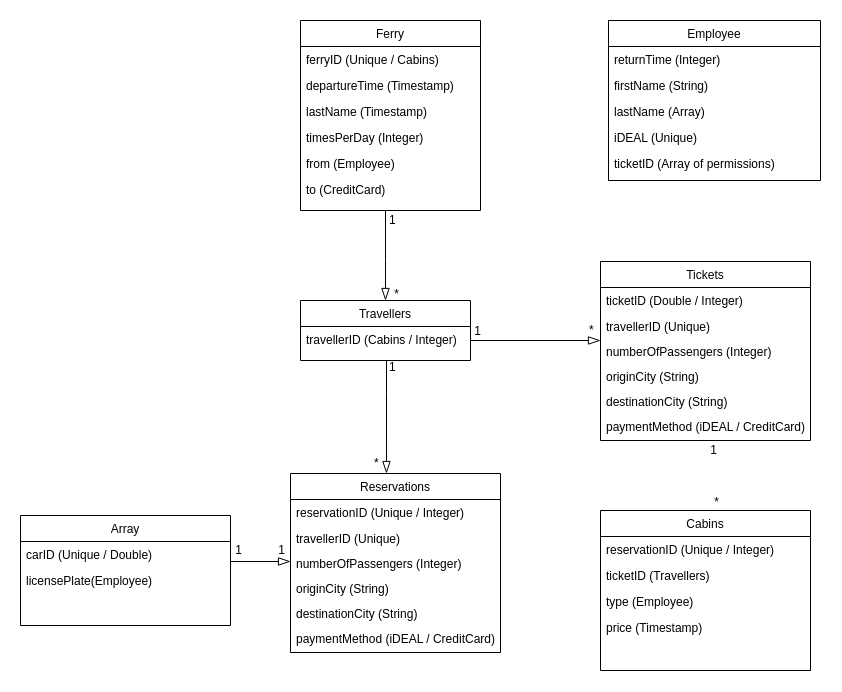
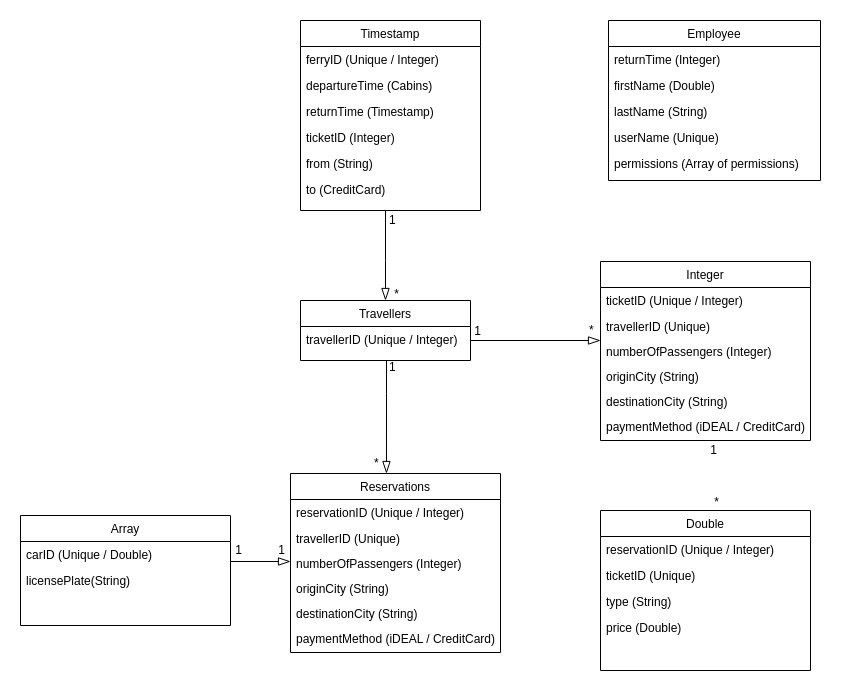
node "Ferry": label "Ferry" -> "Timestamp"
node "ferryID (Unique / Cabins)": label "ferryID (Unique / Cabins)" -> "ferryID (Unique / Integer)"
node "departureTime (Timestamp)": label "departureTime (Timestamp)" -> "departureTime (Cabins)"
node "firstName (String)": label "firstName (String)" -> "firstName (Double)"
node "lastName (Timestamp)": label "lastName (Timestamp)" -> "returnTime (Timestamp)"
node "lastName (Array)": label "lastName (Array)" -> "lastName (String)"
node "timesPerDay (Integer)": label "timesPerDay (Integer)" -> "ticketID (Integer)"
node "iDEAL (Unique)": label "iDEAL (Unique)" -> "userName (Unique)"
node "from (Employee)": label "from (Employee)" -> "from (String)"
node "ticketID (Array of permissions)": label "ticketID (Array of permissions)" -> "permissions (Array of permissions)"
node "Tickets": label "Tickets" -> "Integer"
node "ticketID (Double / Integer)": label "ticketID (Double / Integer)" -> "ticketID (Unique / Integer)"
node "travellerID (Cabins / Integer)": label "travellerID (Cabins / Integer)" -> "travellerID (Unique / Integer)"
node "Cabins": label "Cabins" -> "Double"
node "ticketID (Travellers)": label "ticketID (Travellers)" -> "ticketID (Unique)"
node "licensePlate(Employee)": label "licensePlate(Employee)" -> "licensePlate(String)"
node "type (Employee)": label "type (Employee)" -> "type (String)"
node "price (Timestamp)": label "price (Timestamp)" -> "price (Double)"
